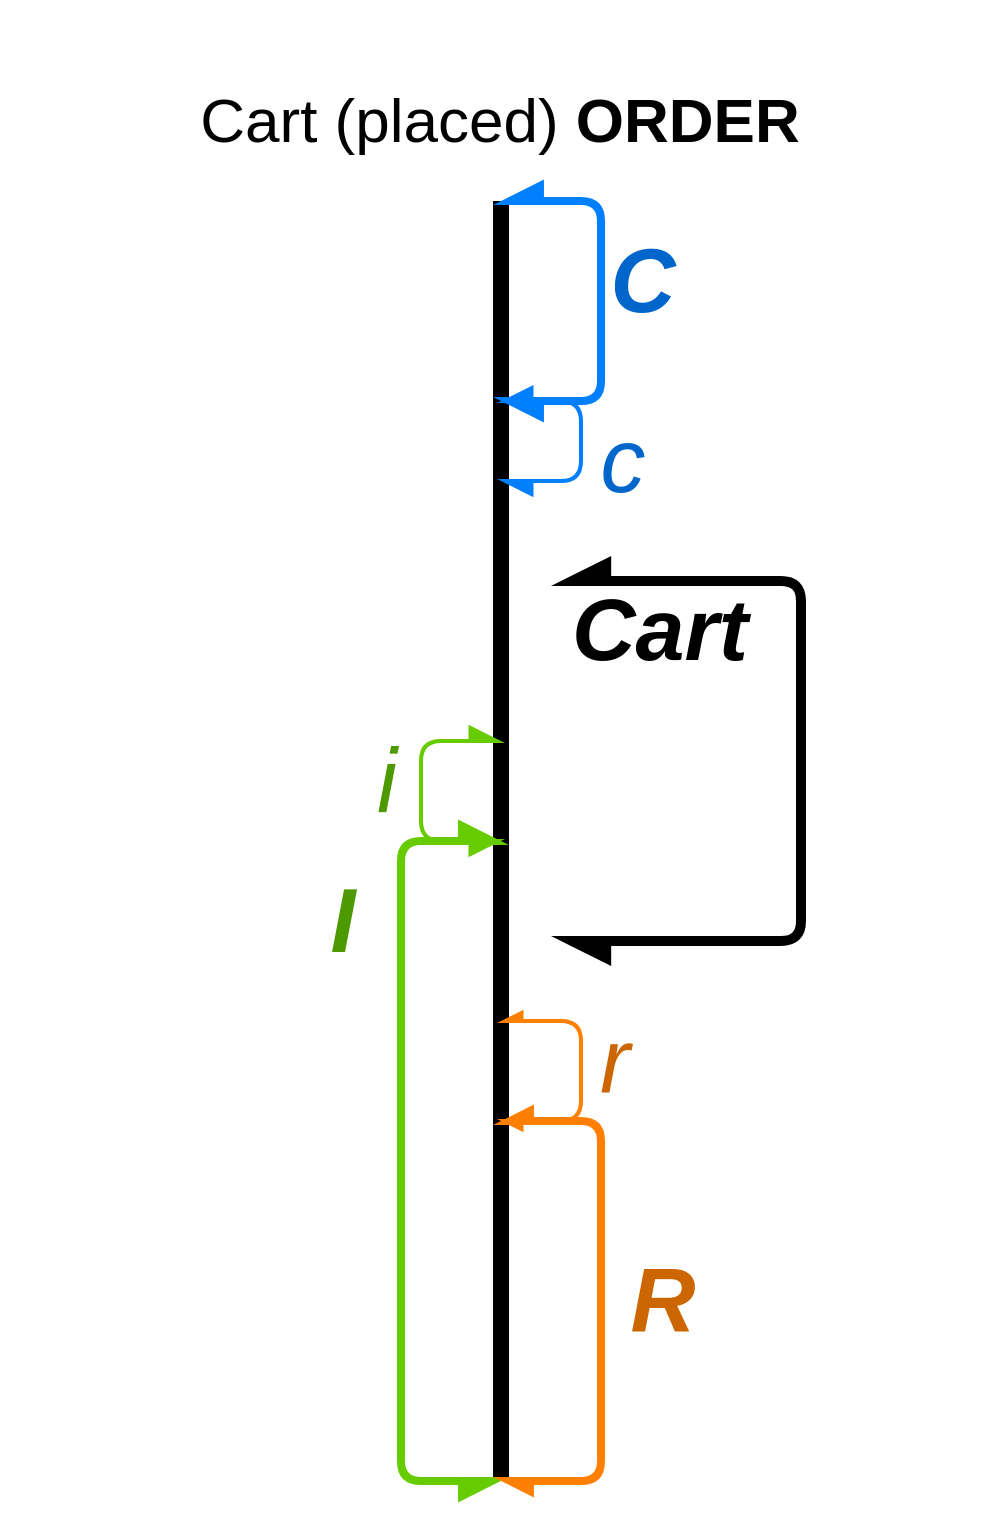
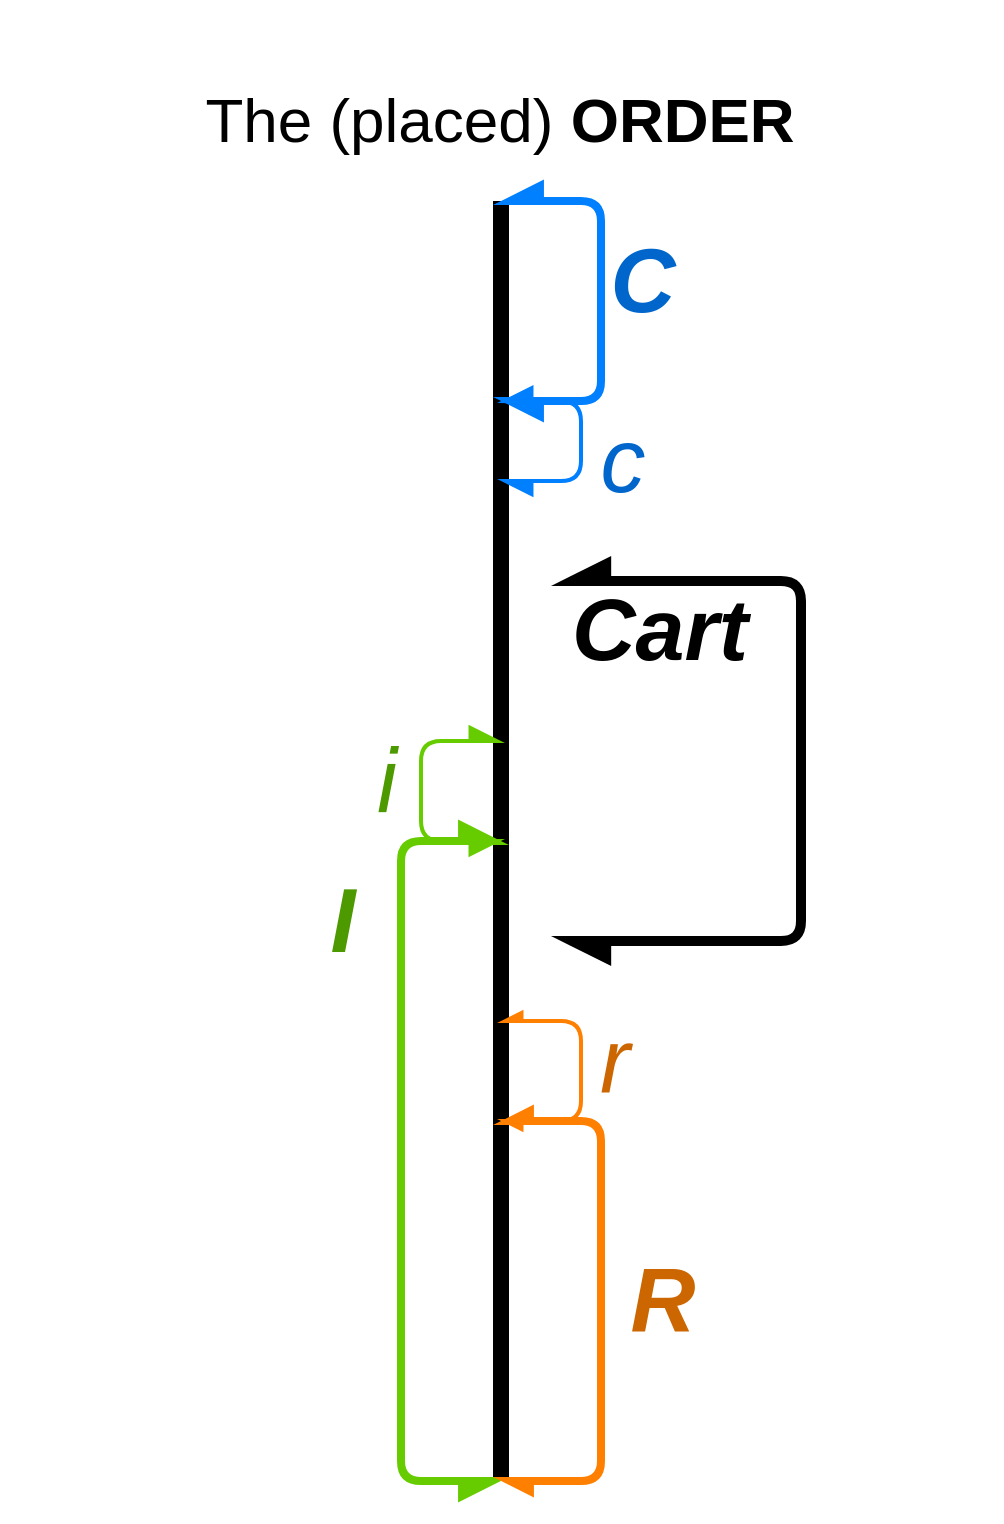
node "Cart (placed) ORDER": label "Cart (placed) ORDER" -> "The (placed) ORDER"
